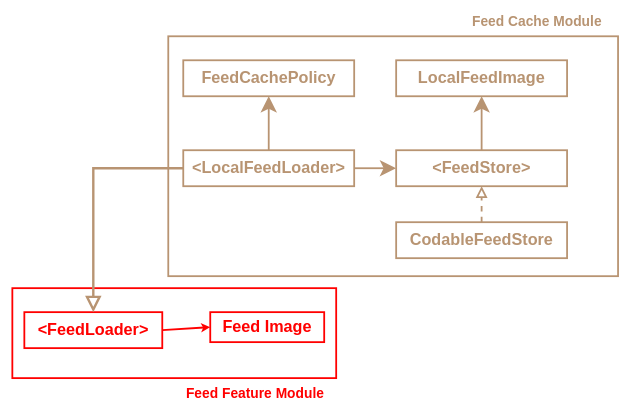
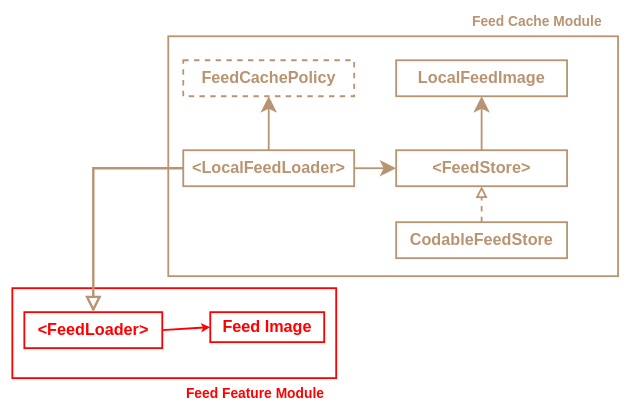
node "FeedCachePolicy": style solid -> dashed
